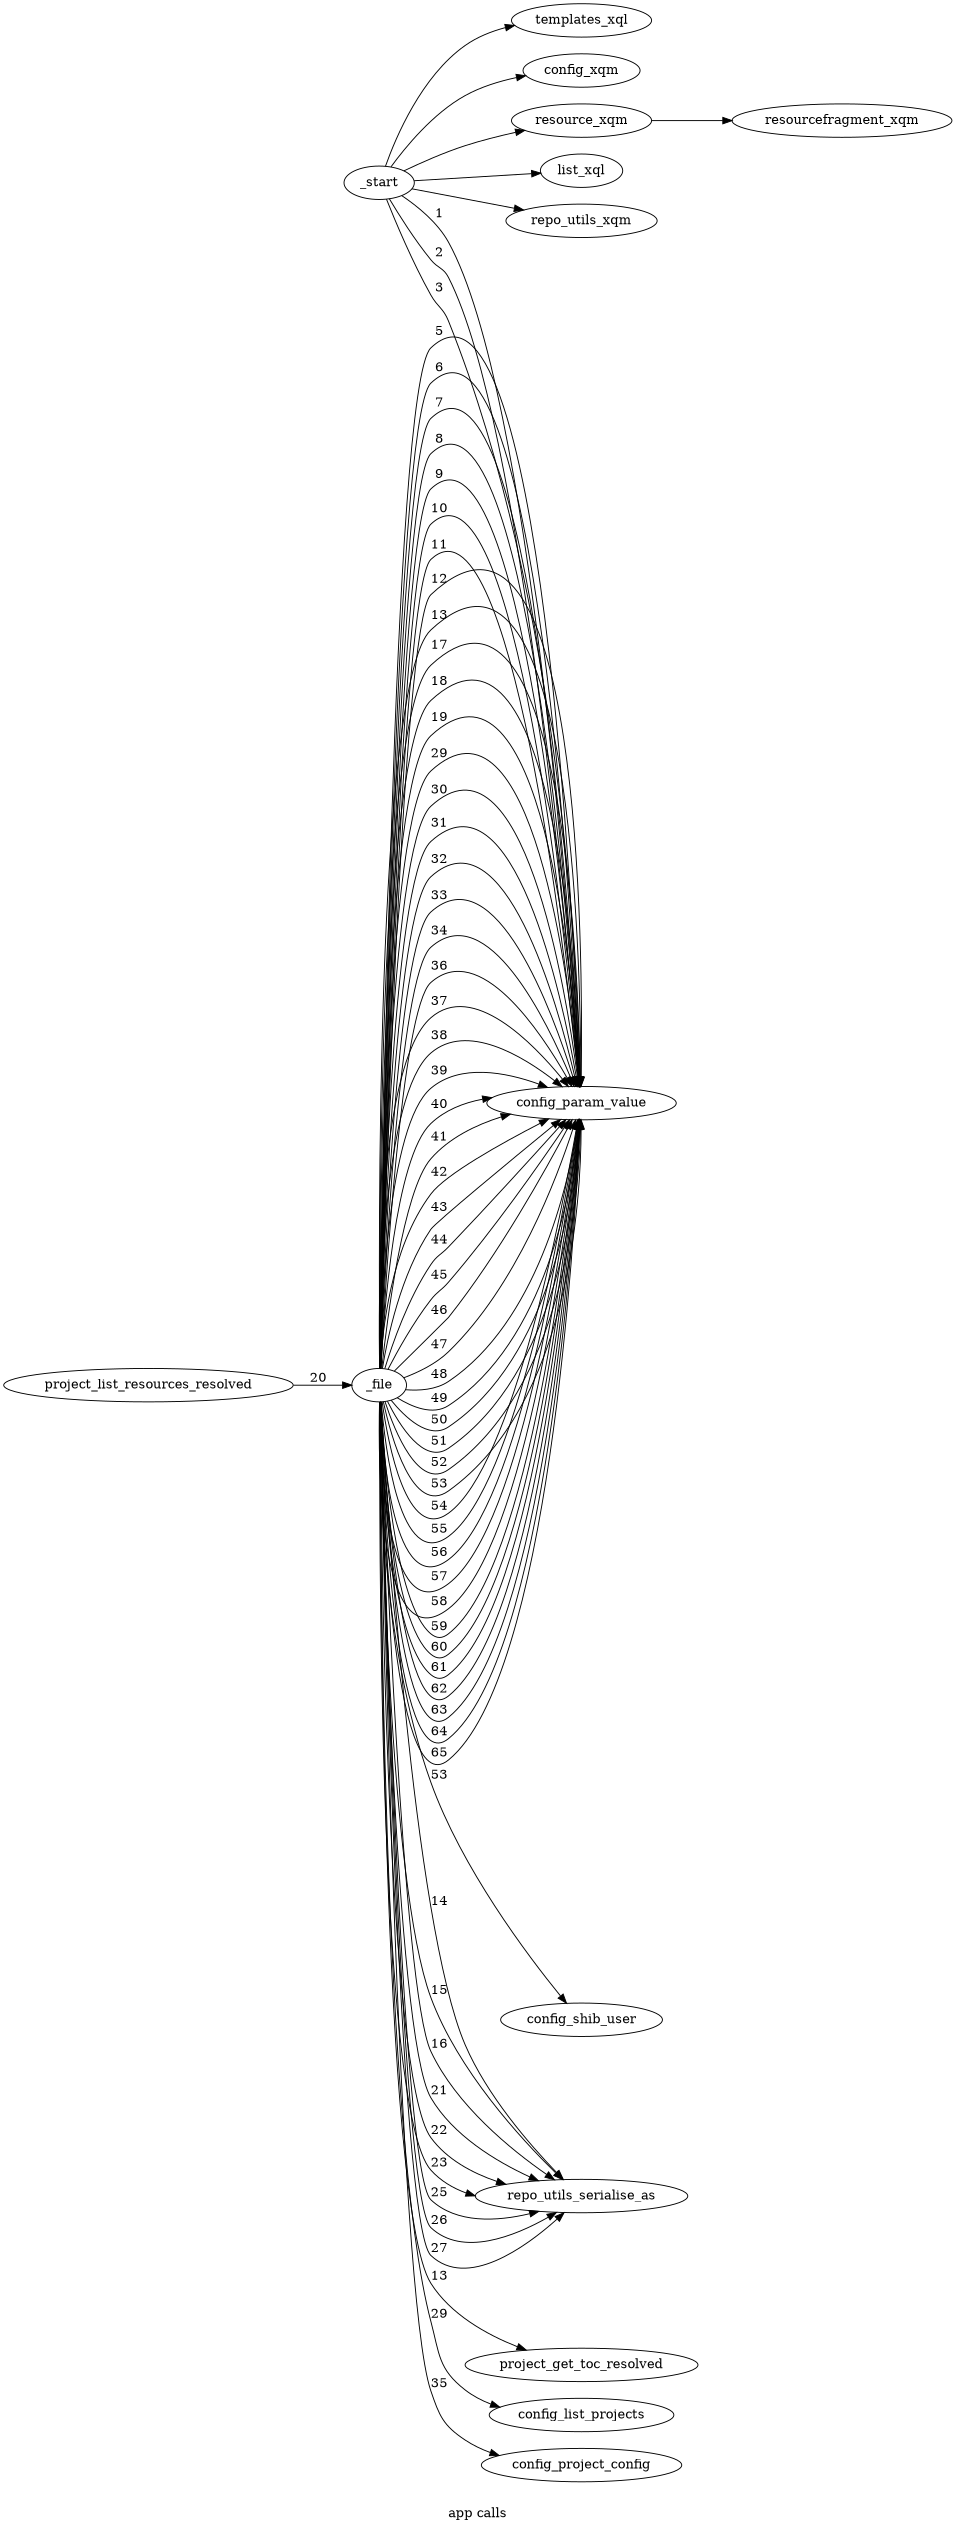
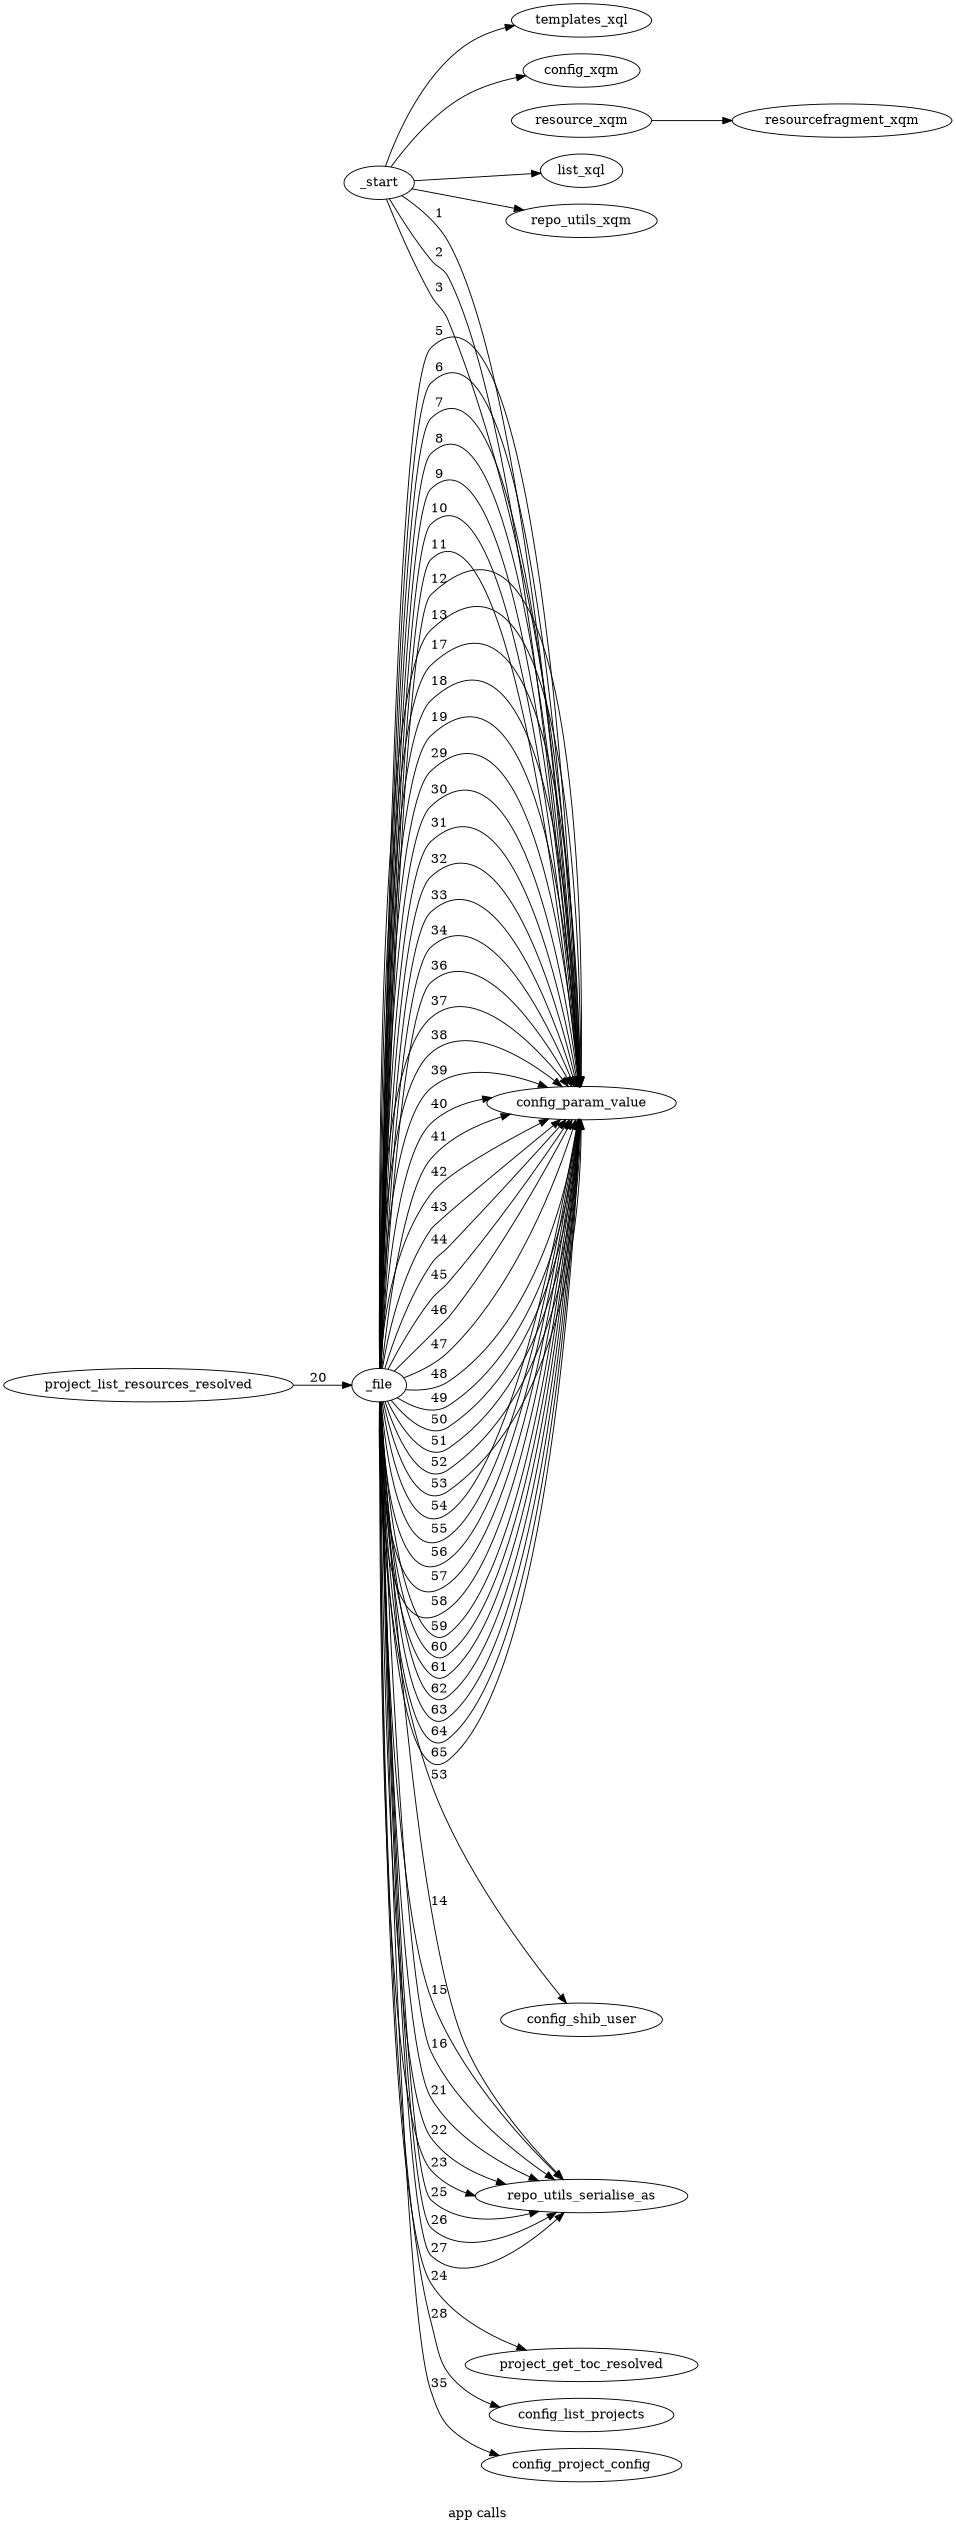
edge "_start" -> "resource_xqm": removed
edge "_file" -> "project_get_toc_resolved": label "13" -> "24"
edge "_file" -> "config_list_projects": label "29" -> "28"
